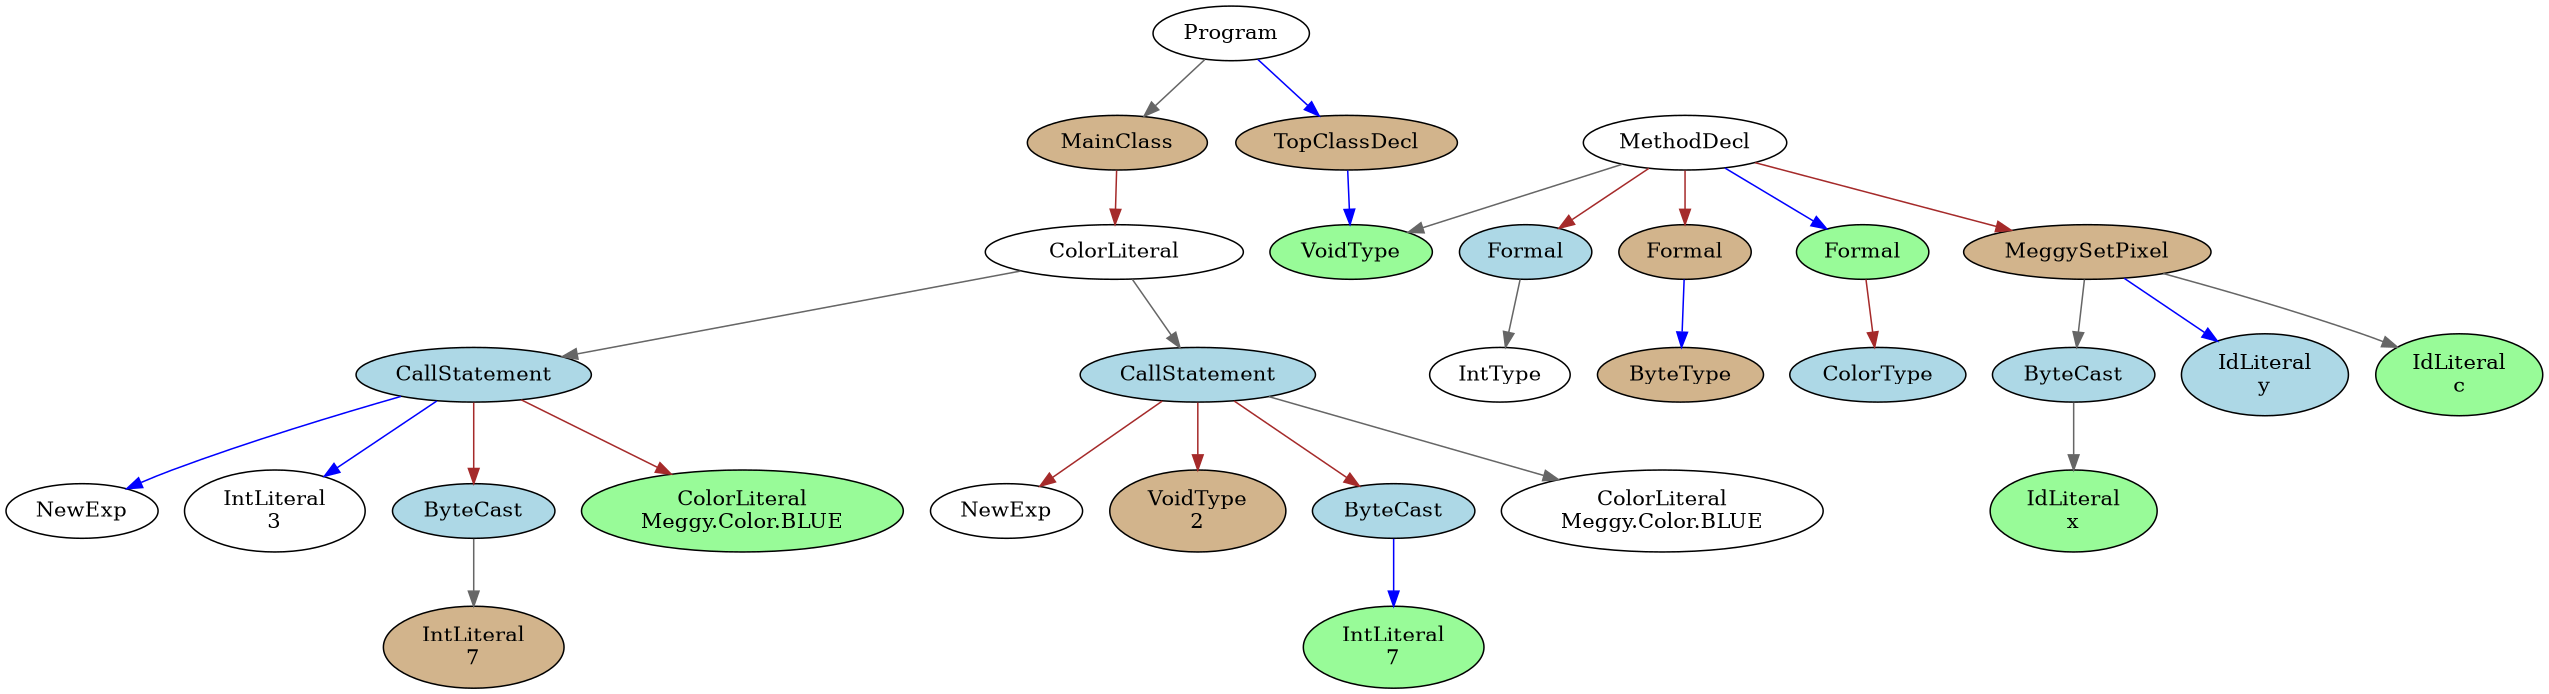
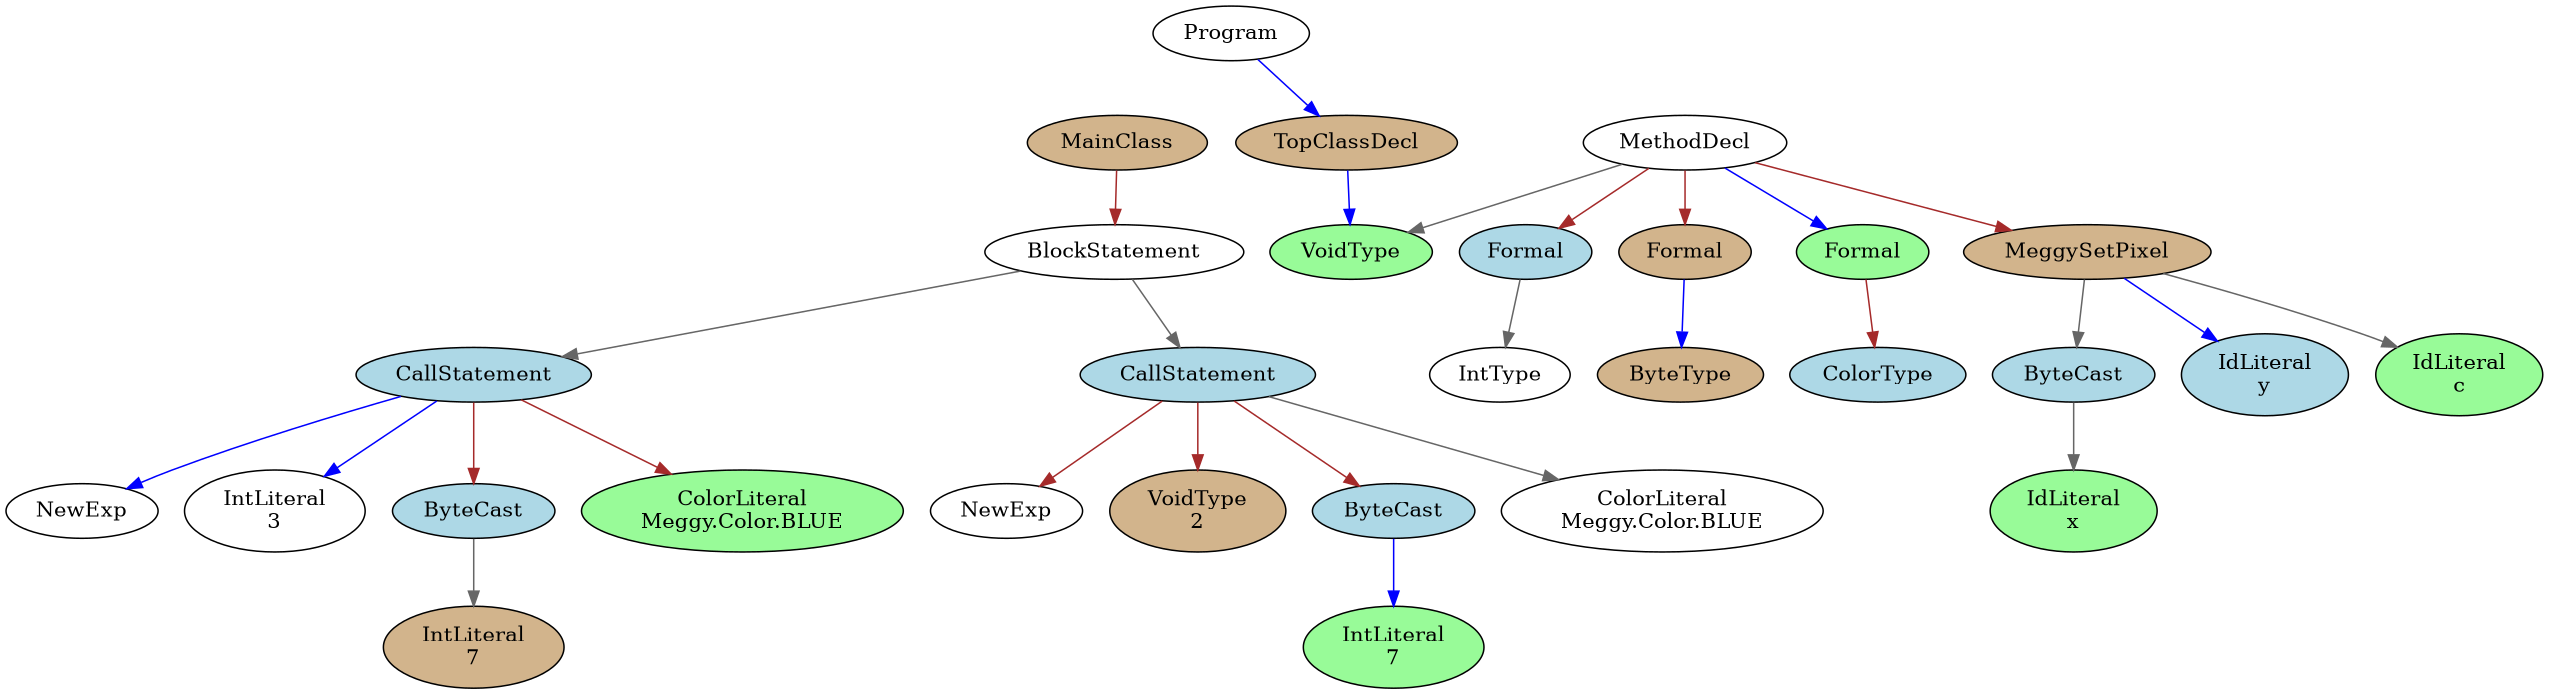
edge "Program" -> "MainClass": removed
node "ColorLiteral": label "ColorLiteral" -> "BlockStatement"
